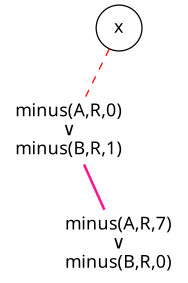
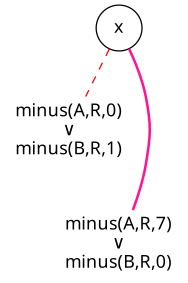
edge "minus(A,R,0) ∨ minus(B,R,1)" -- "minus(A,R,7) ∨ minus(B,R,0)": now "x" -- "minus(A,R,7) ∨ minus(B,R,0)"
